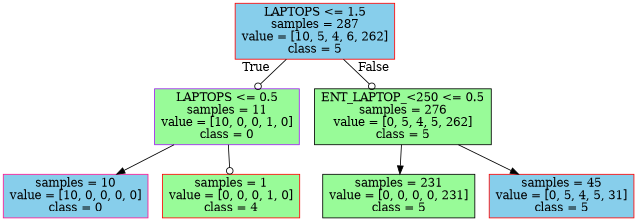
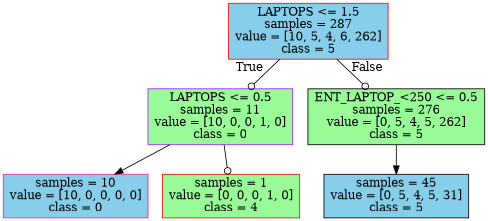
node "samples = 231 value = [0, 0, 0, 0, 231] class = 5": removed
node "samples = 45 value = [0, 5, 4, 5, 31] class = 5": color red -> black
